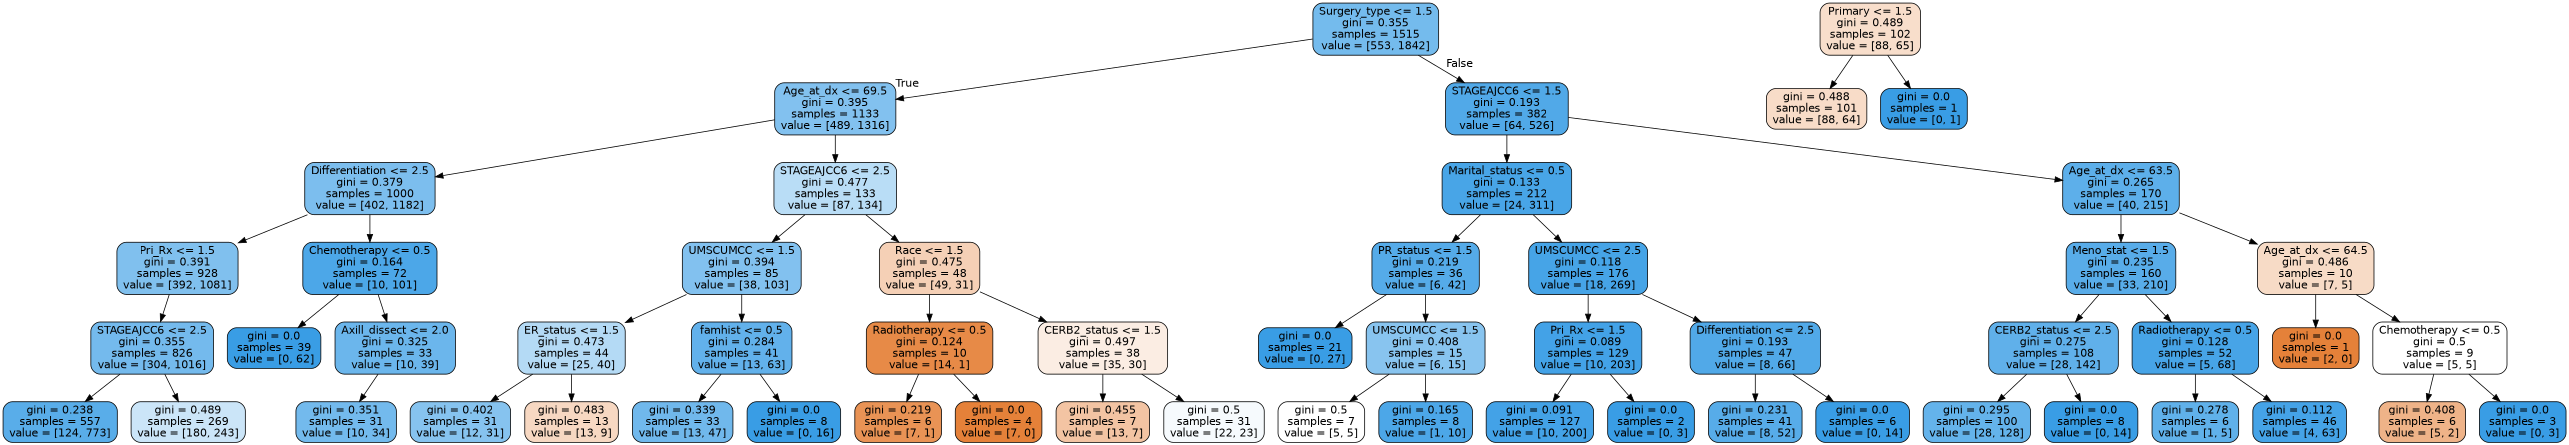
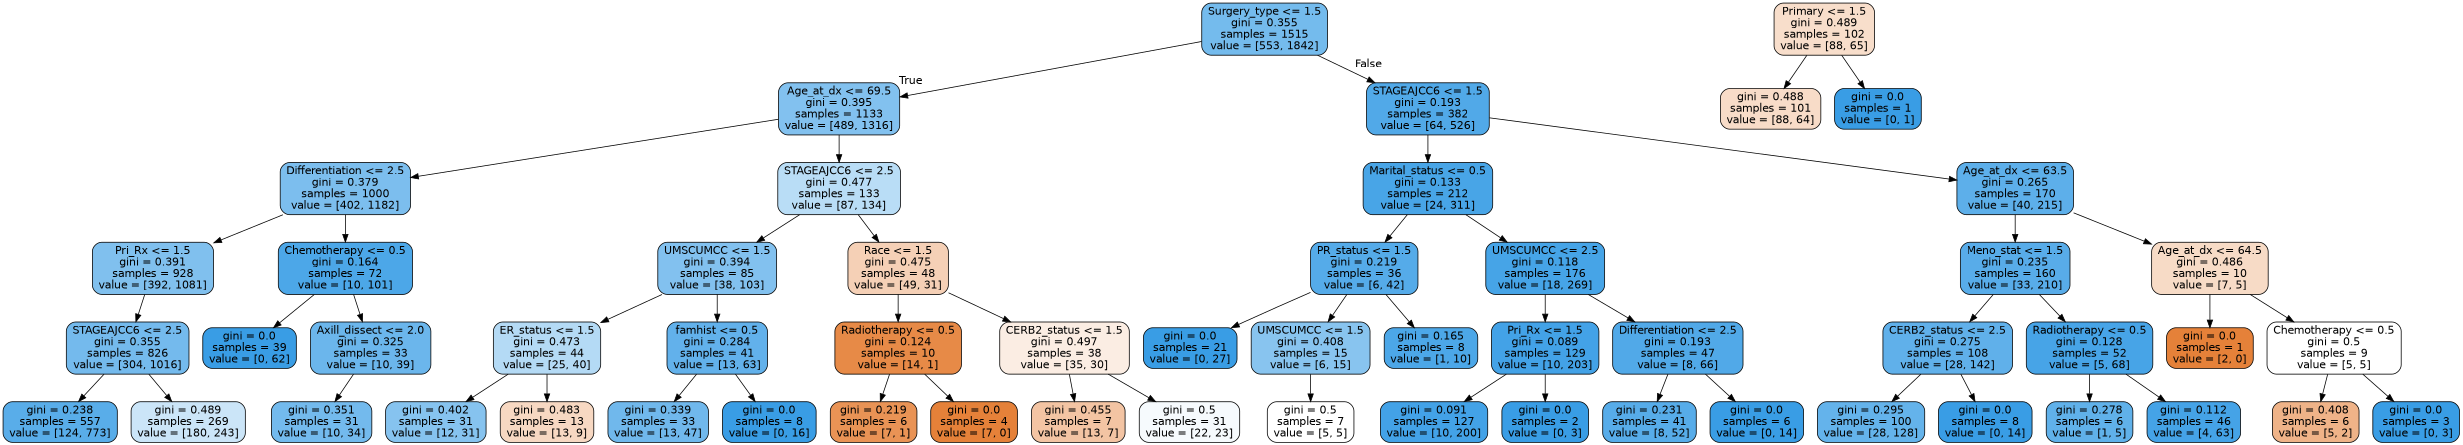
edge "UMSCUMCC <= 1.5 gini = 0.408 samples = 15 value = [6, 15]" -> "gini = 0.165 samples = 8 value = [1, 10]": now "PR_status <= 1.5 gini = 0.219 samples = 36 value = [6, 42]" -> "gini = 0.165 samples = 8 value = [1, 10]"
